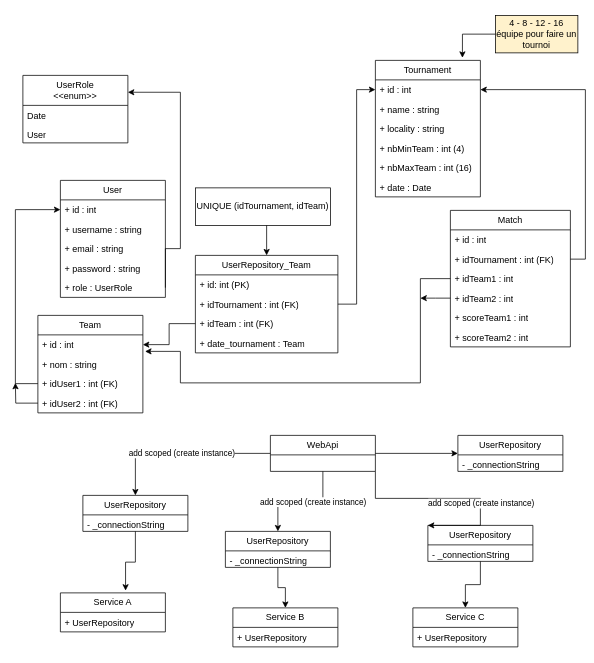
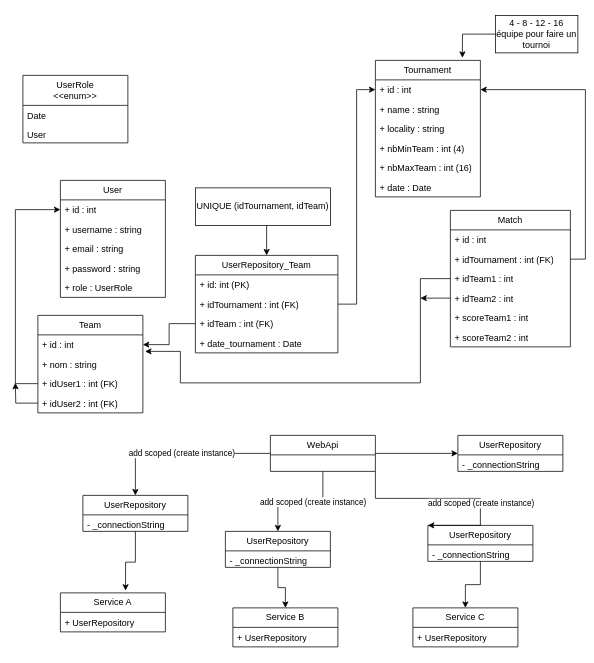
node "4 - 8 - 12 - 16 équipe pour faire un tournoi": fillcolor #fff2cc -> #ffffff
edge "+ role : UserRole" -> "UserRole <<enum>>": removed
node "+ date_tournament : Team": label "+ date_tournament : Team" -> "+ date_tournament : Date"
